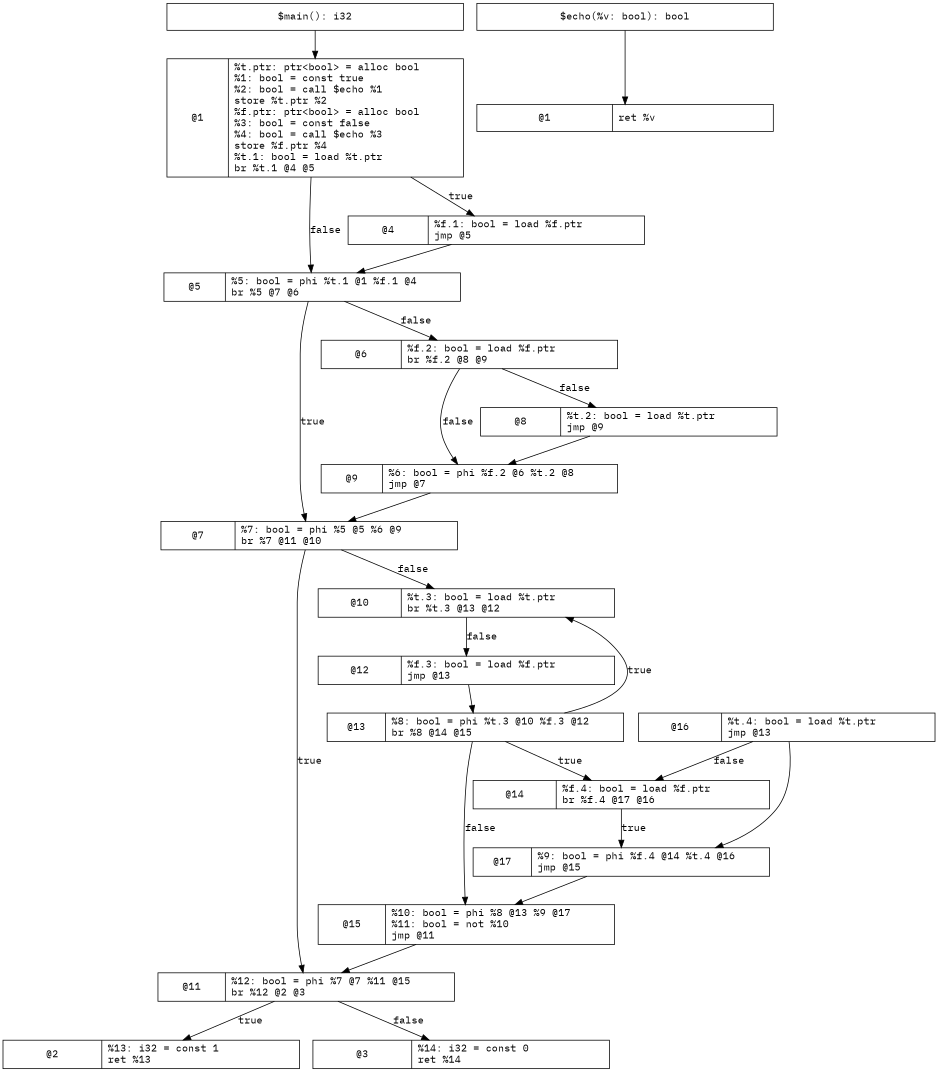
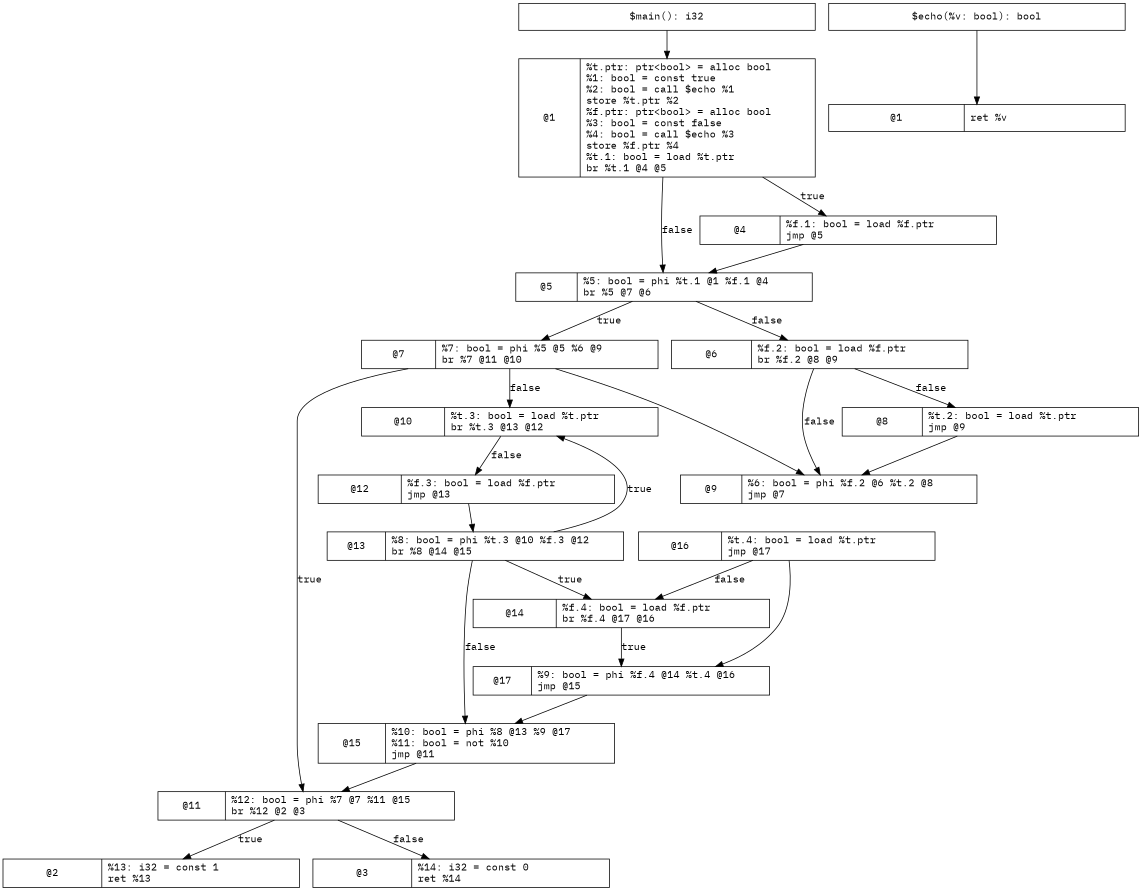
edge "@9" -> "@7": reversed
node "@16": text "jmp @13" -> "jmp @17"
